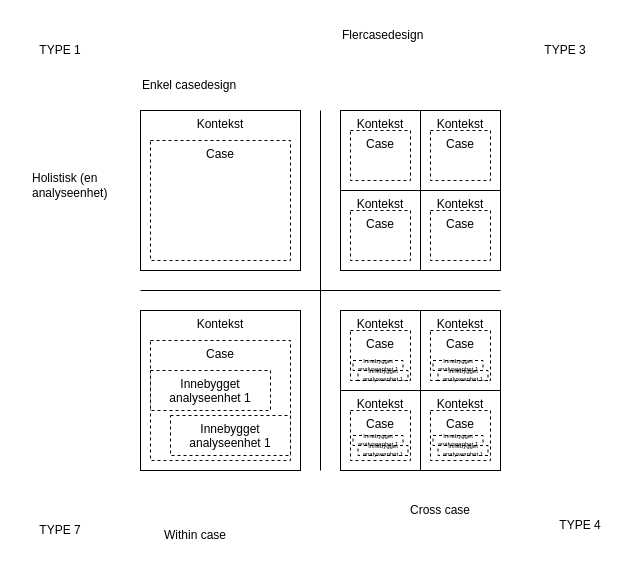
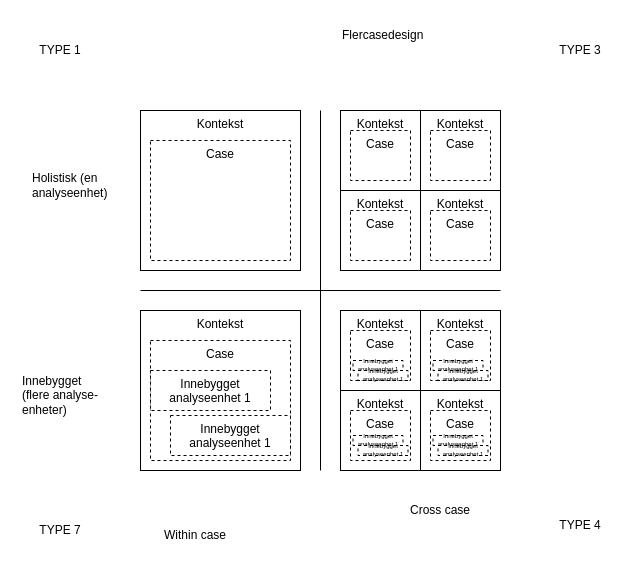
node "TYPE 3": moved (566, 51) -> (581, 51)
node "Enkel casedesign": removed
node "Innebygget (flere analyse-enheter)": added
